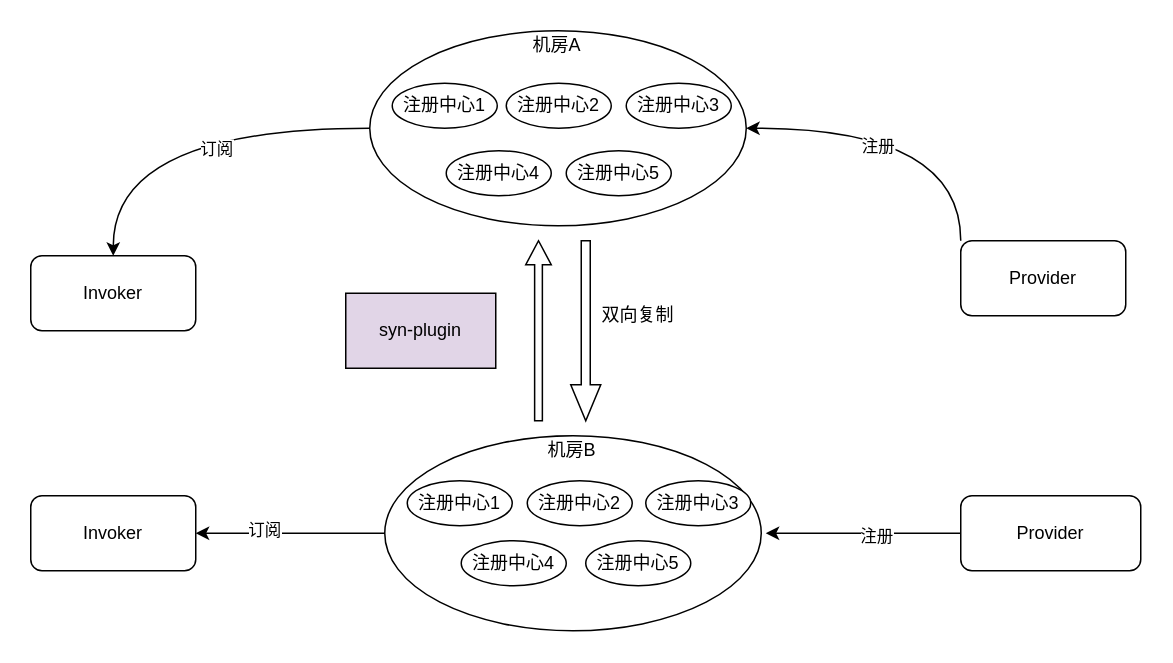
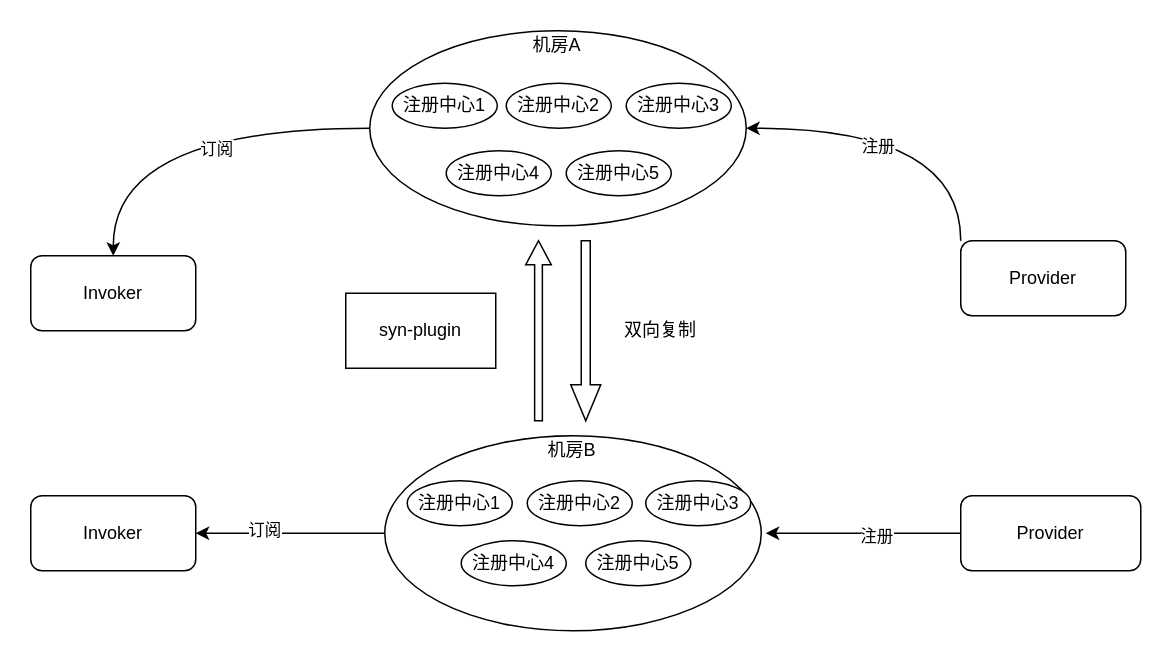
node "双向复制": moved (638, 316) -> (661, 331)
node "syn-plugin": fillcolor #e1d5e7 -> #ffffff
